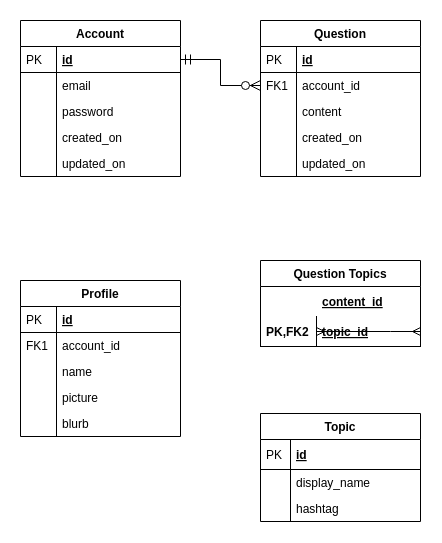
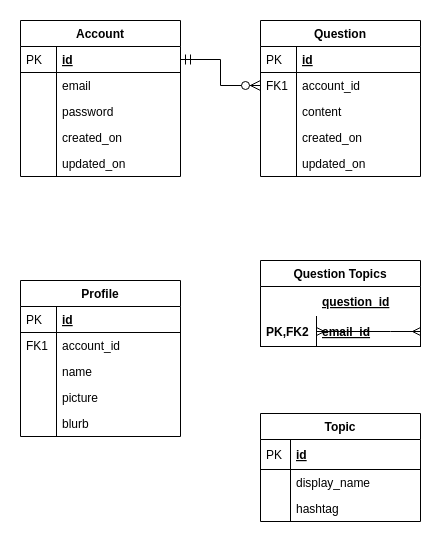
node "content_id": label "content_id" -> "question_id"
node "topic_id": label "topic_id" -> "email_id"
